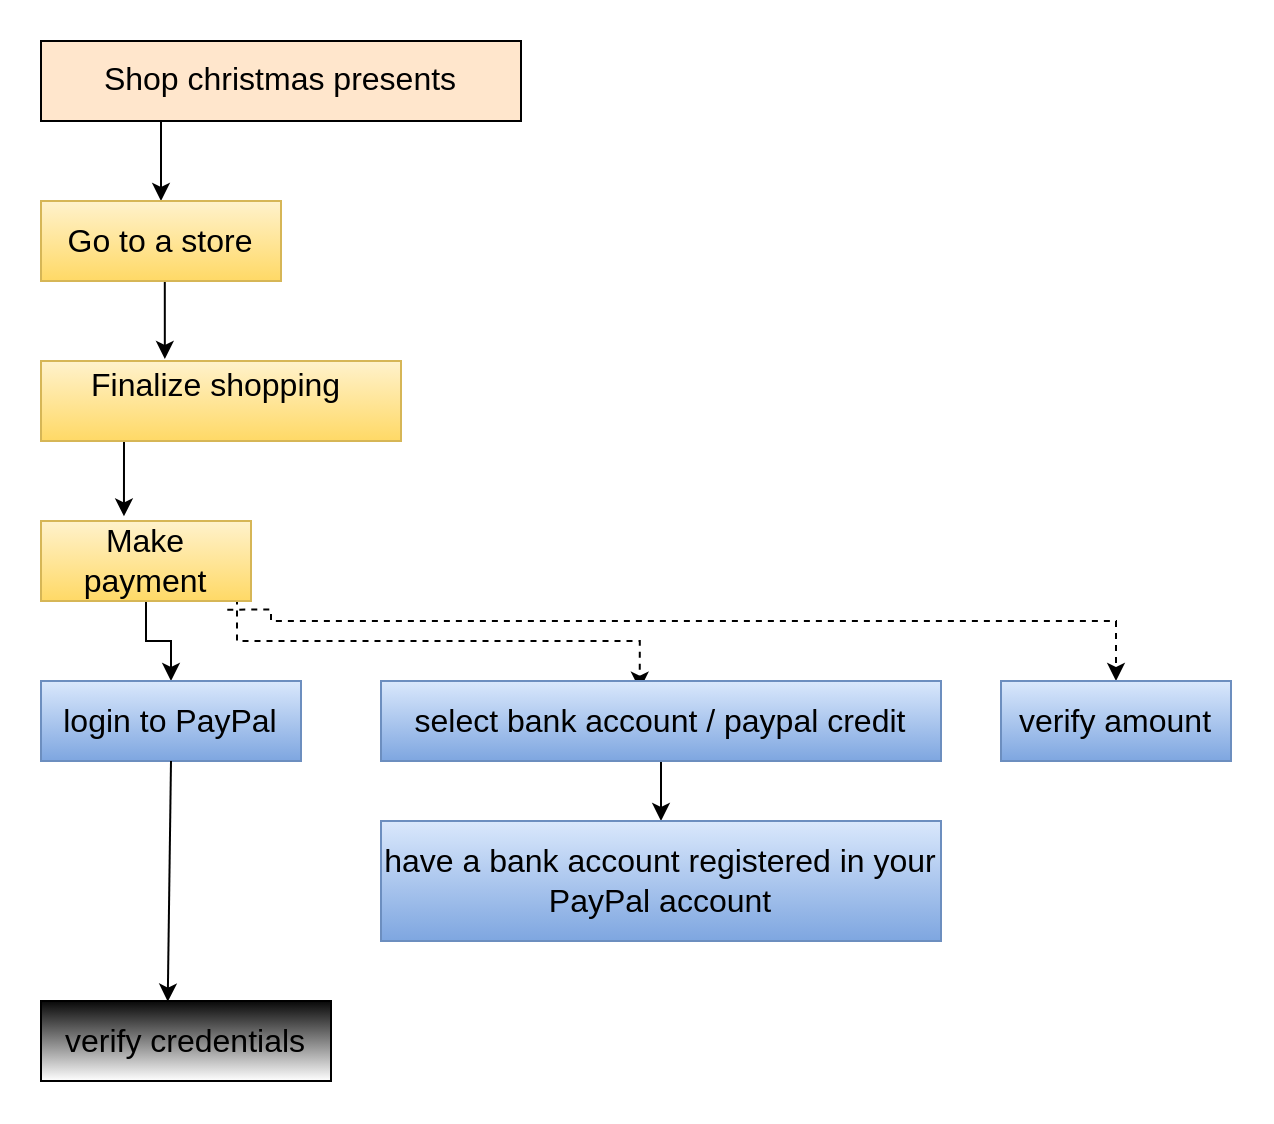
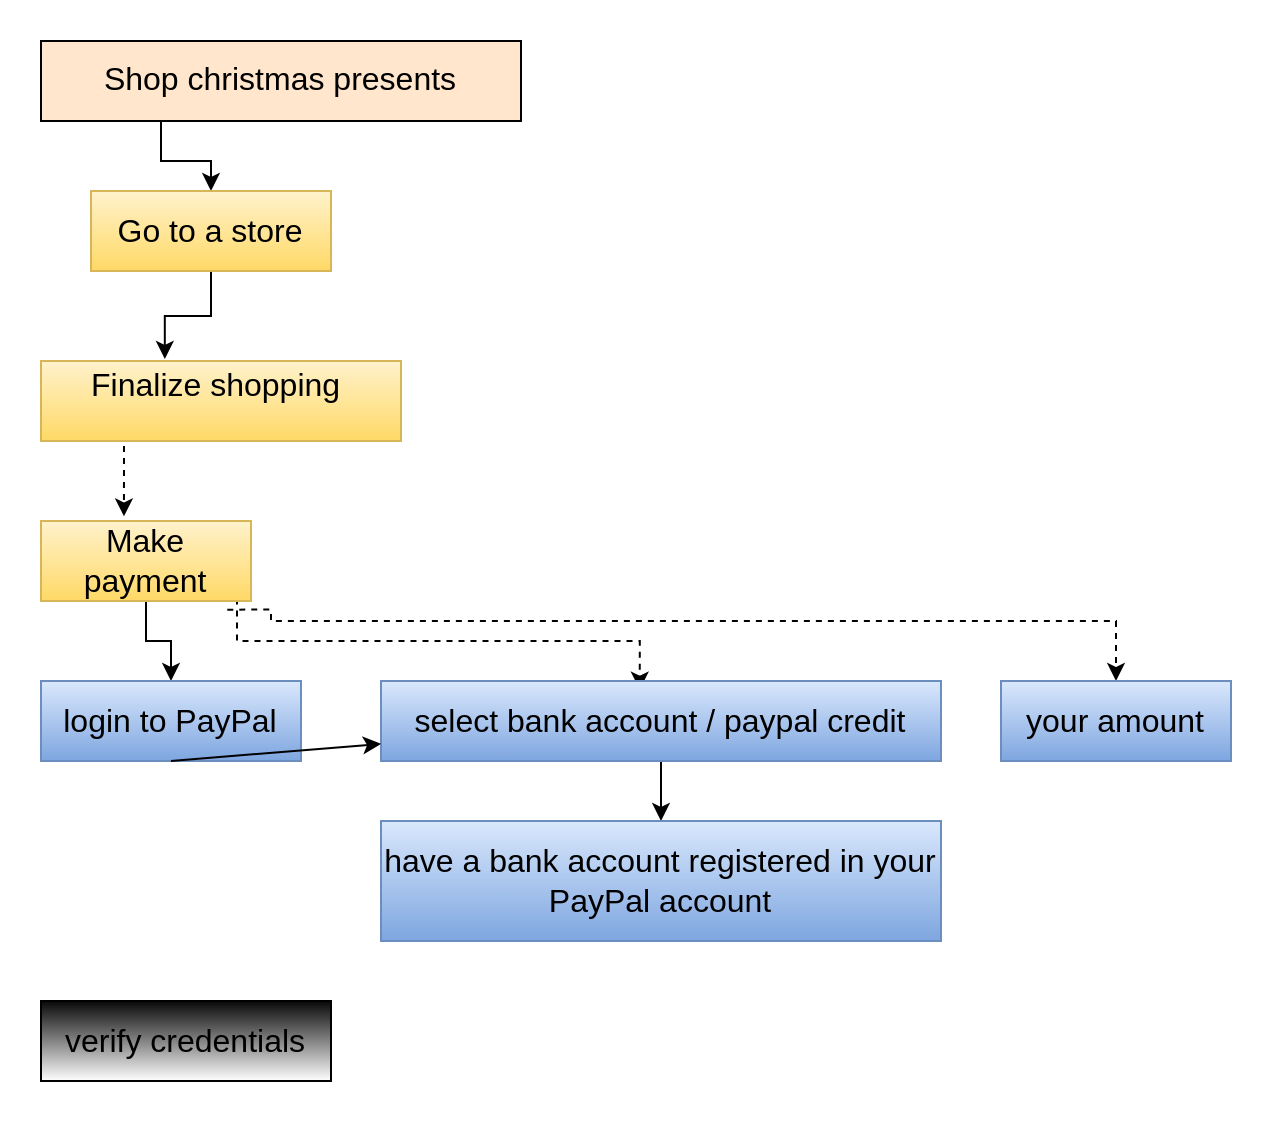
node "Go to a store": moved (161, 241) -> (211, 231)
edge "Finalize shopping" -> "Make payment": style solid -> dashed
node "verify amount": label "verify amount" -> "your amount"
edge "login to PayPal" -> "verify credentials": now "login to PayPal" -> "select bank account / paypal credit"
